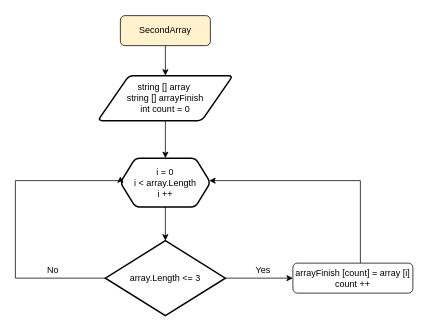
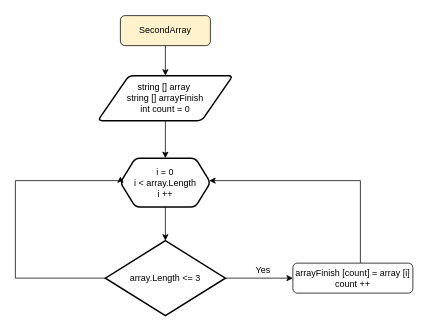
node "No": removed
